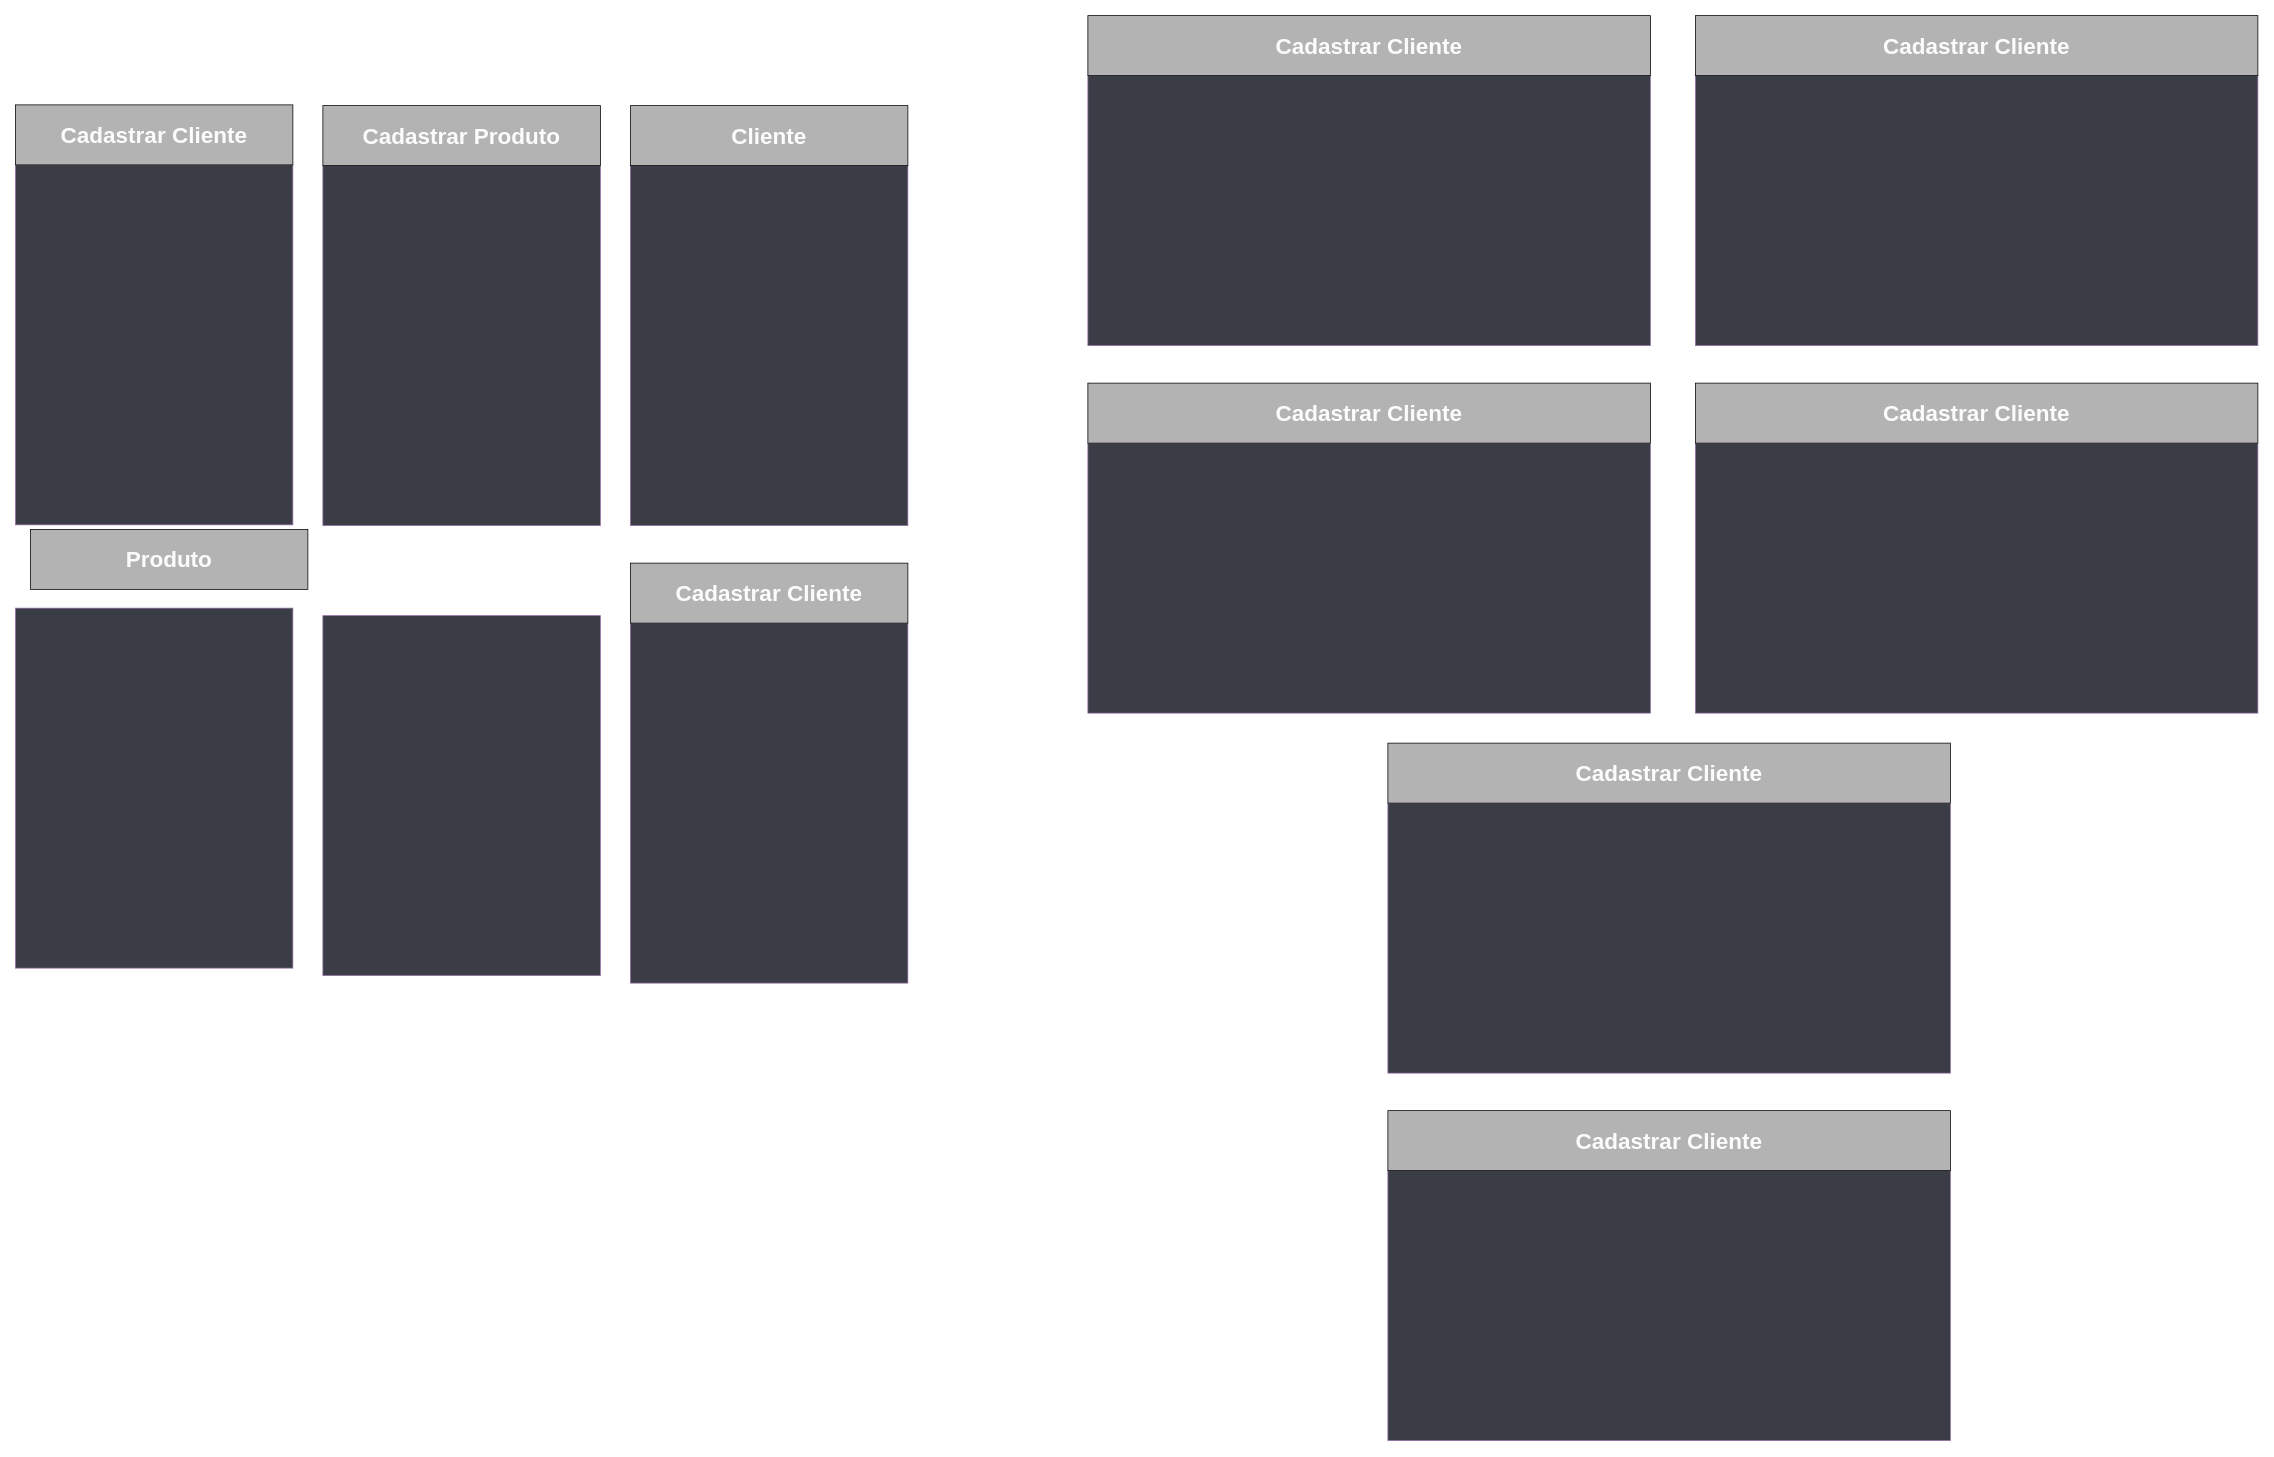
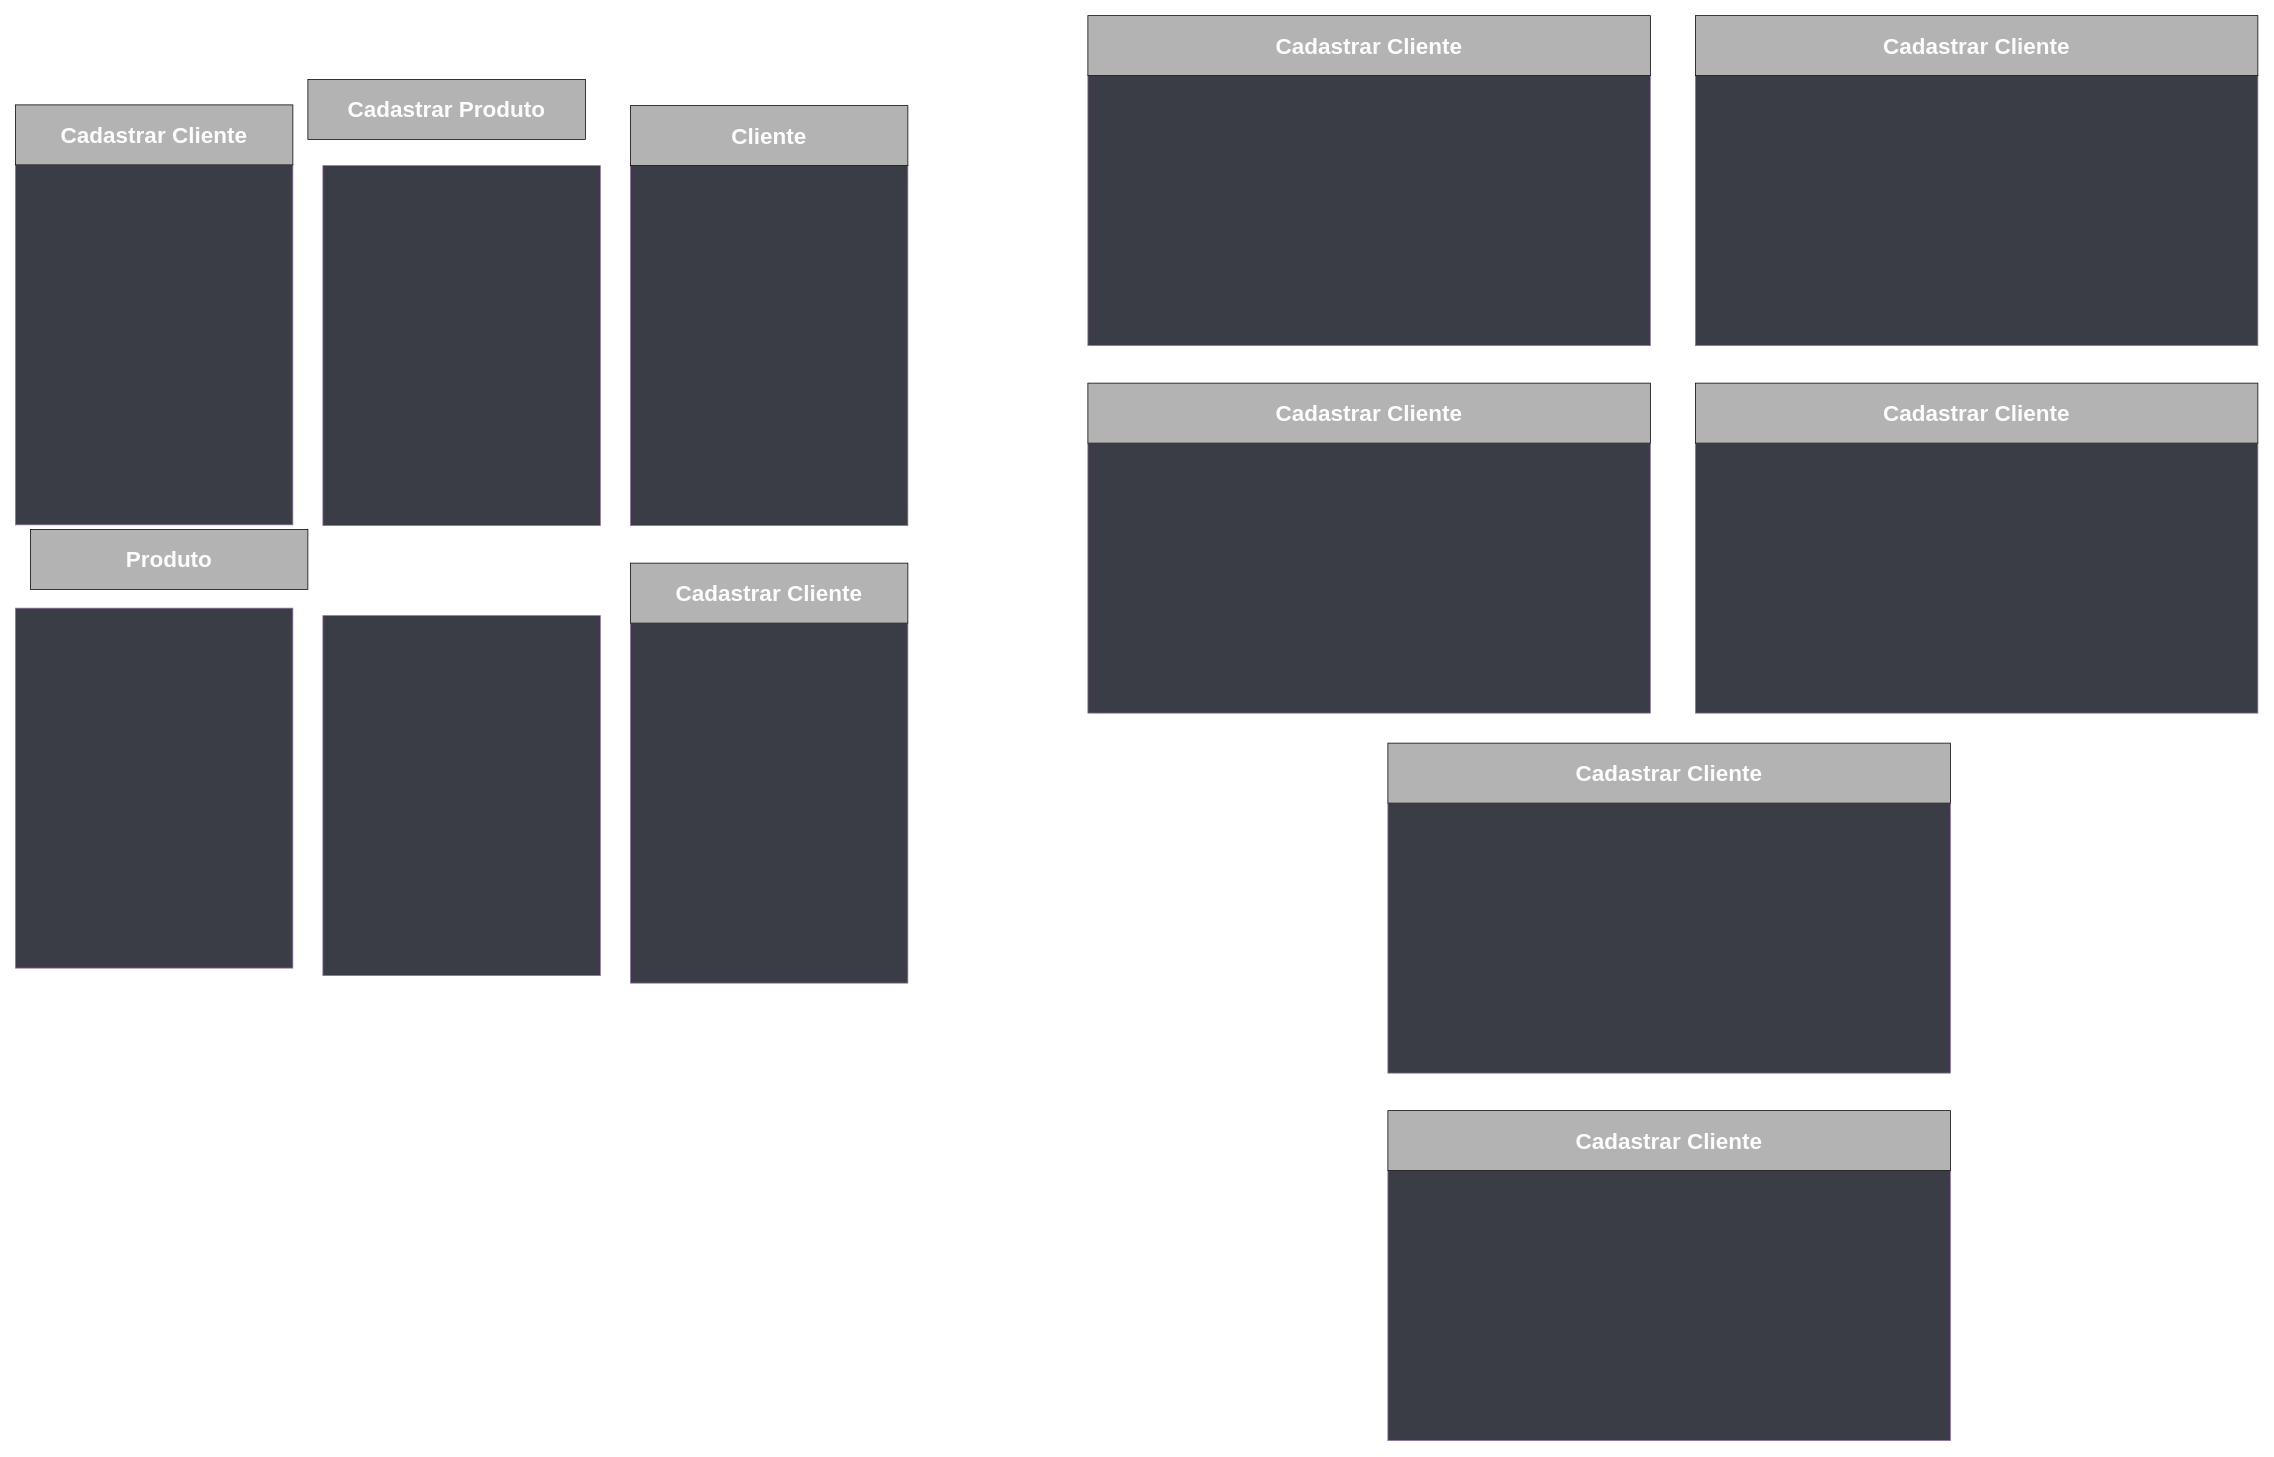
node "Cadastrar Produto": moved (462, 135) -> (447, 109)
